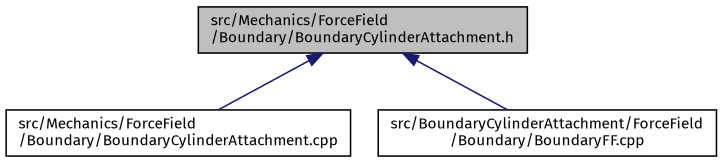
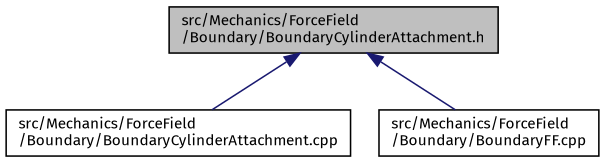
node "src/BoundaryCylinderAttachment/ForceField /Boundary/BoundaryFF.cpp": label "src/BoundaryCylinderAttachment/ForceField /Boundary/BoundaryFF.cpp" -> "src/Mechanics/ForceField /Boundary/BoundaryFF.cpp"
